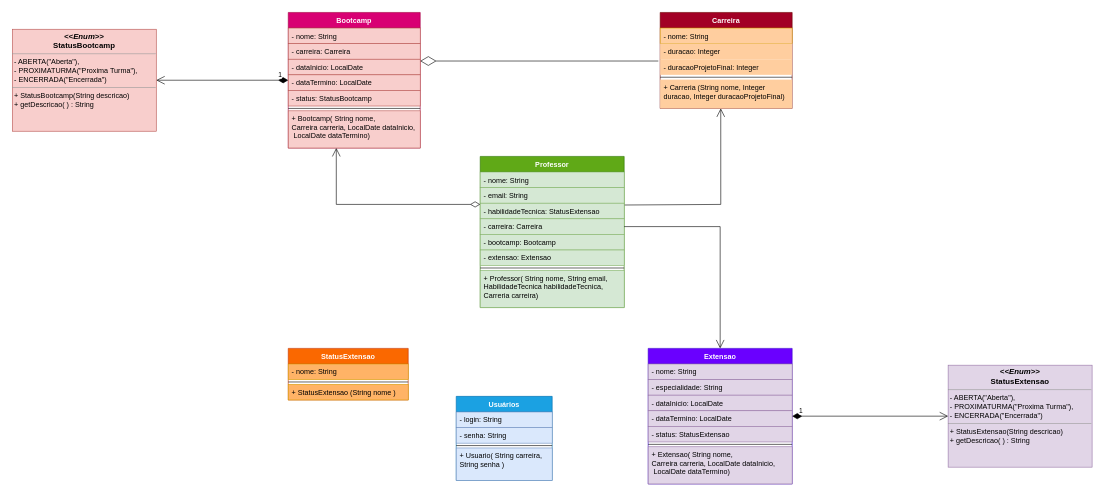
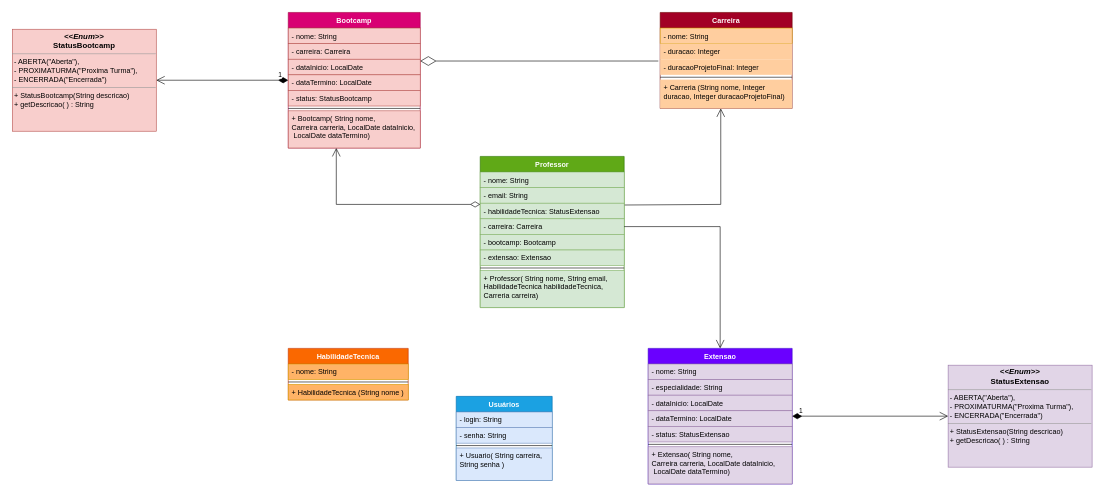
node "StatusExtensao": label "StatusExtensao" -> "HabilidadeTecnica"
node "+ StatusExtensao (String nome )": label "+ StatusExtensao (String nome )" -> "+ HabilidadeTecnica (String nome )"
